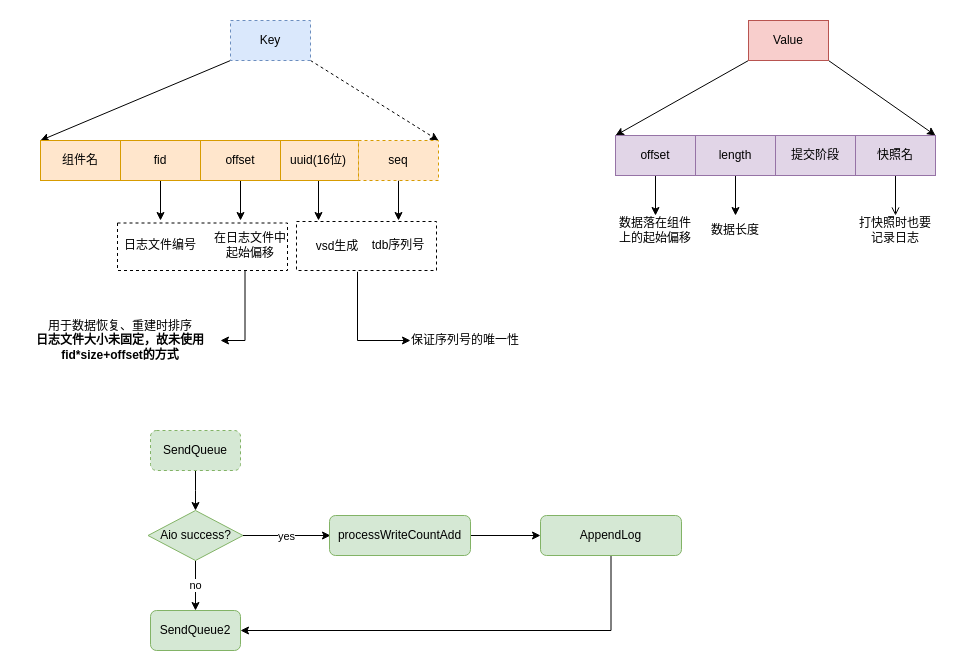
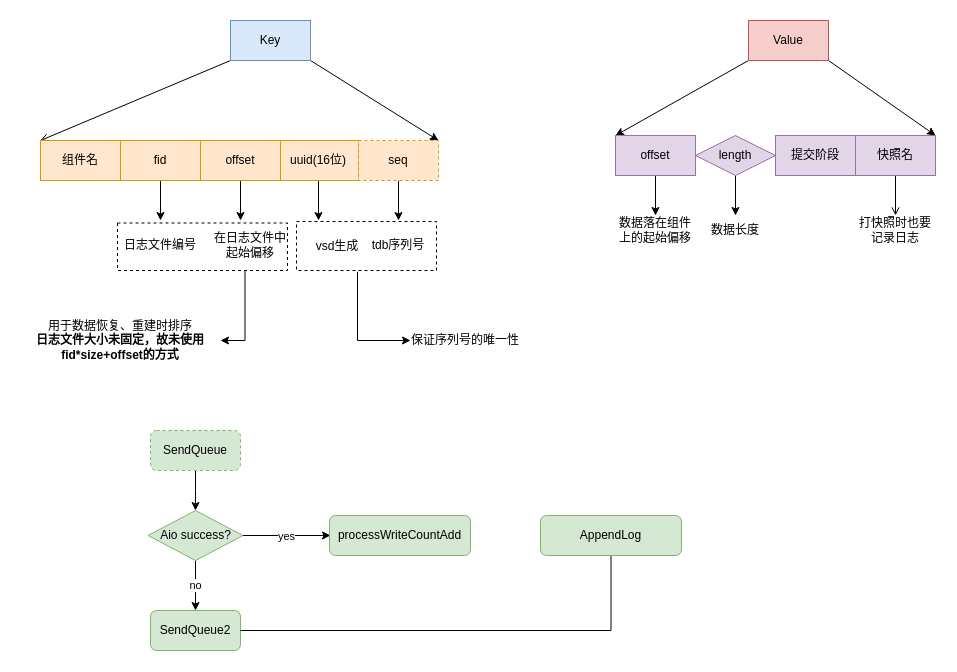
node "Key": style dashed -> solid
edge "Key" -> "seq": style dashed -> solid
edge "Key" -> "组件名": arrowhead classic -> open
node "length": shape rectangle -> diamond
edge "processWriteCountAdd" -> "AppendLog": removed
edge "AppendLog" -> "SendQueue2": arrowhead classic -> none
